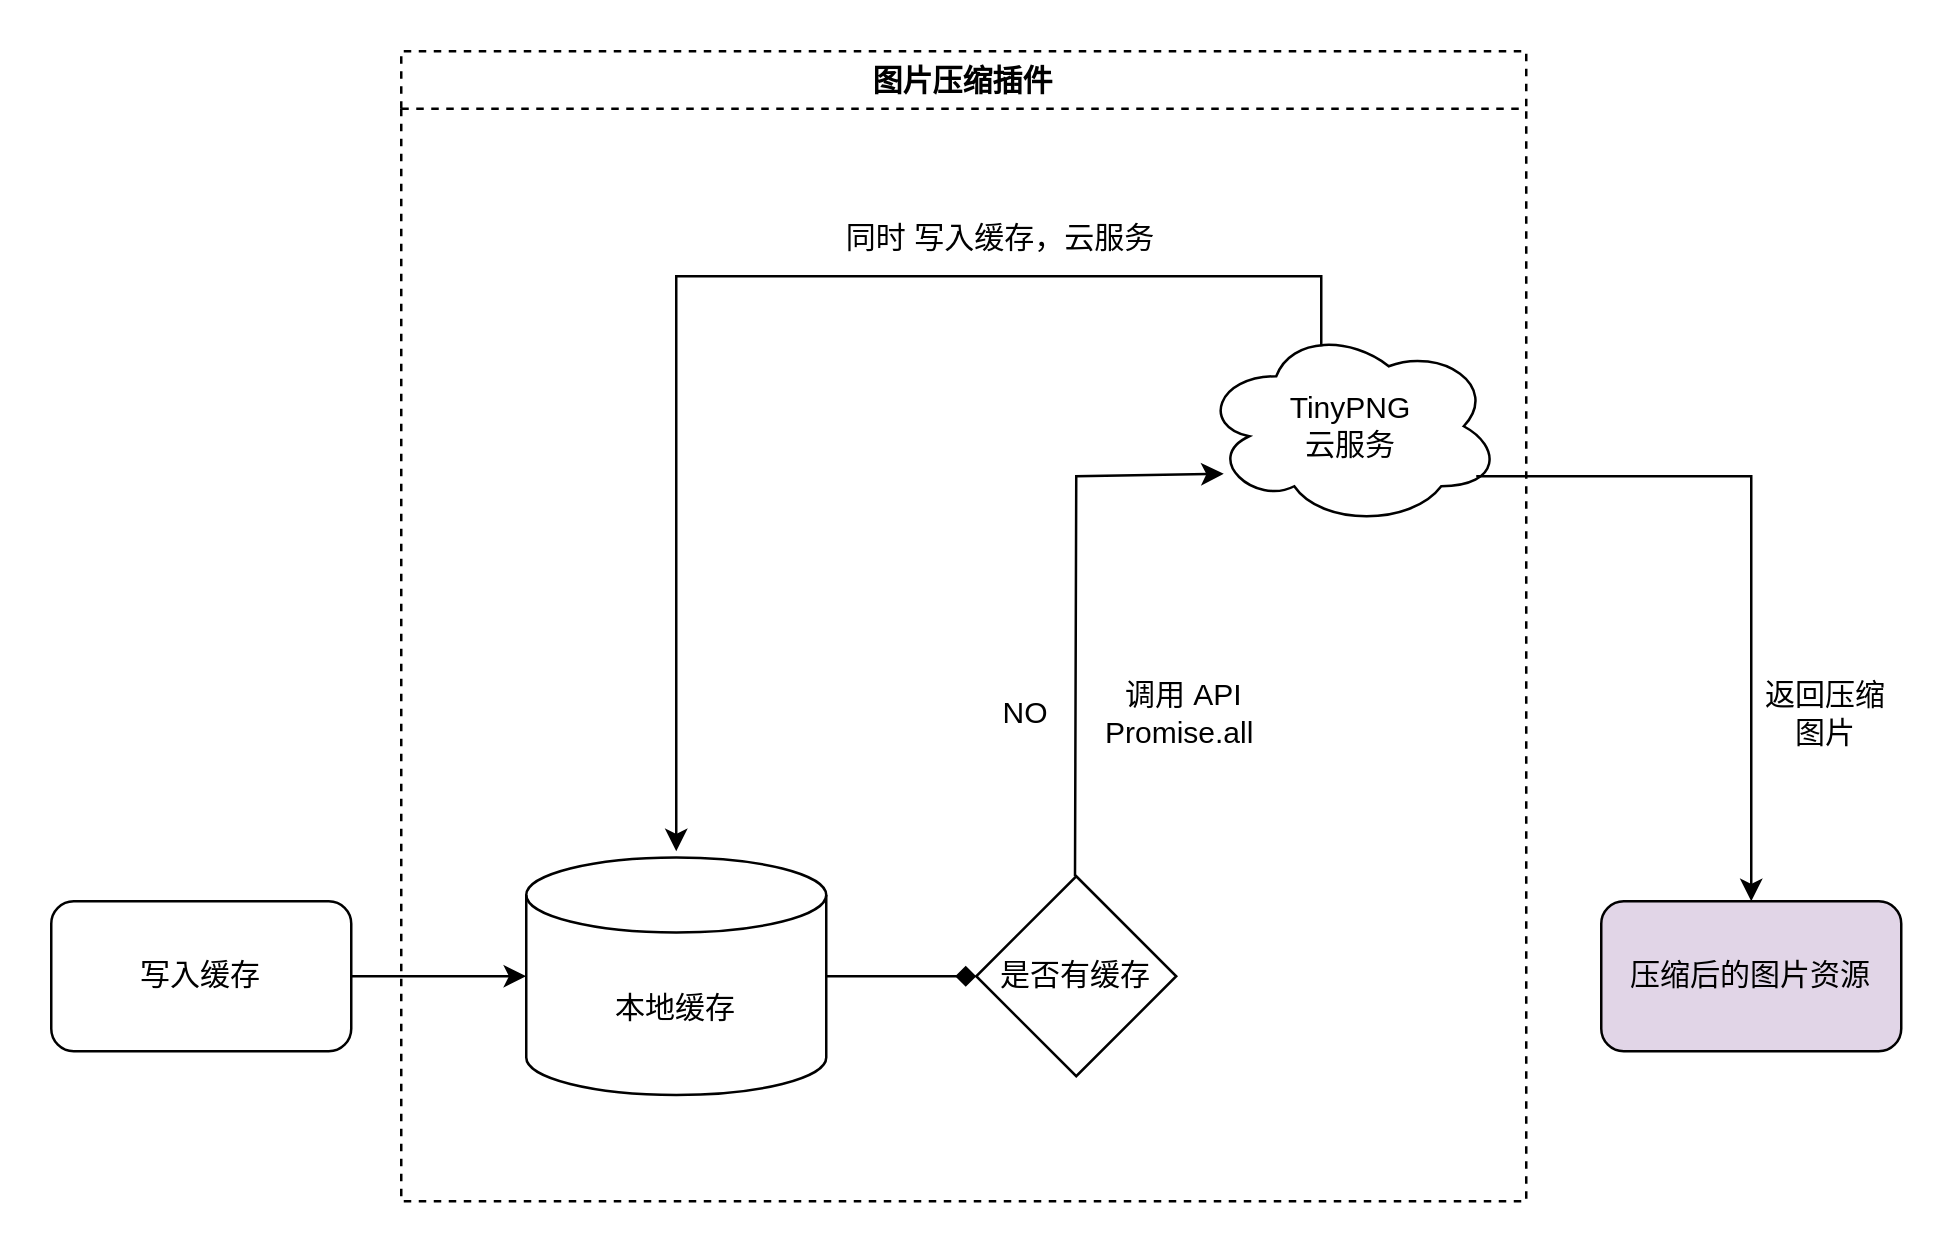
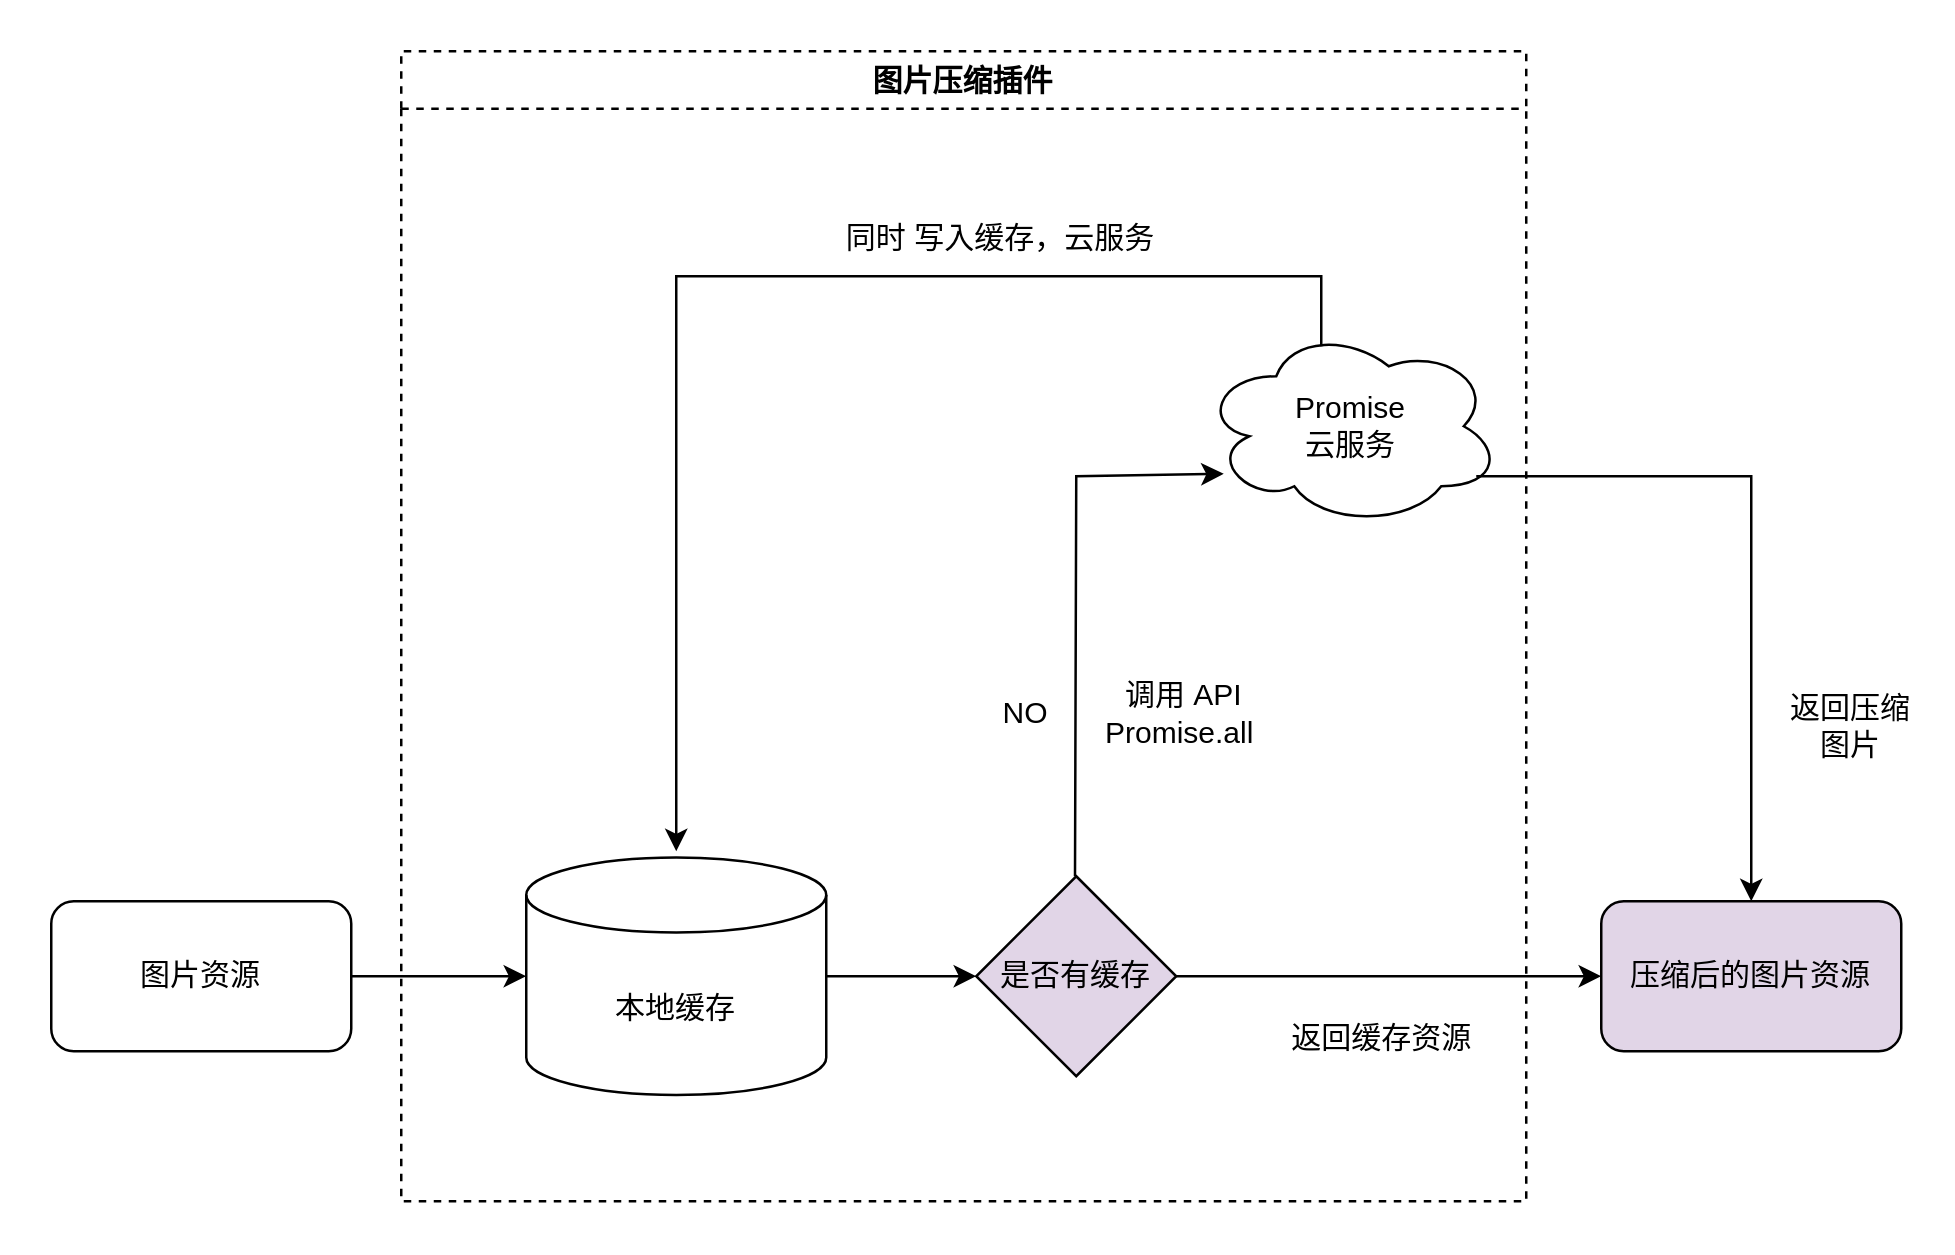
node "TinyPNG 云服务": label "TinyPNG 云服务" -> "Promise 云服务"
node "返回压缩图片": moved (1826, 714) -> (1851, 726)
node "写入缓存": label "写入缓存" -> "图片资源"
edge "本地缓存" -> "是否有缓存": arrowhead diamond -> classic
node "是否有缓存": fillcolor #ffffff -> #e1d5e7
edge "是否有缓存" -> "压缩后的图片资源": added
node "返回缓存资源": added
